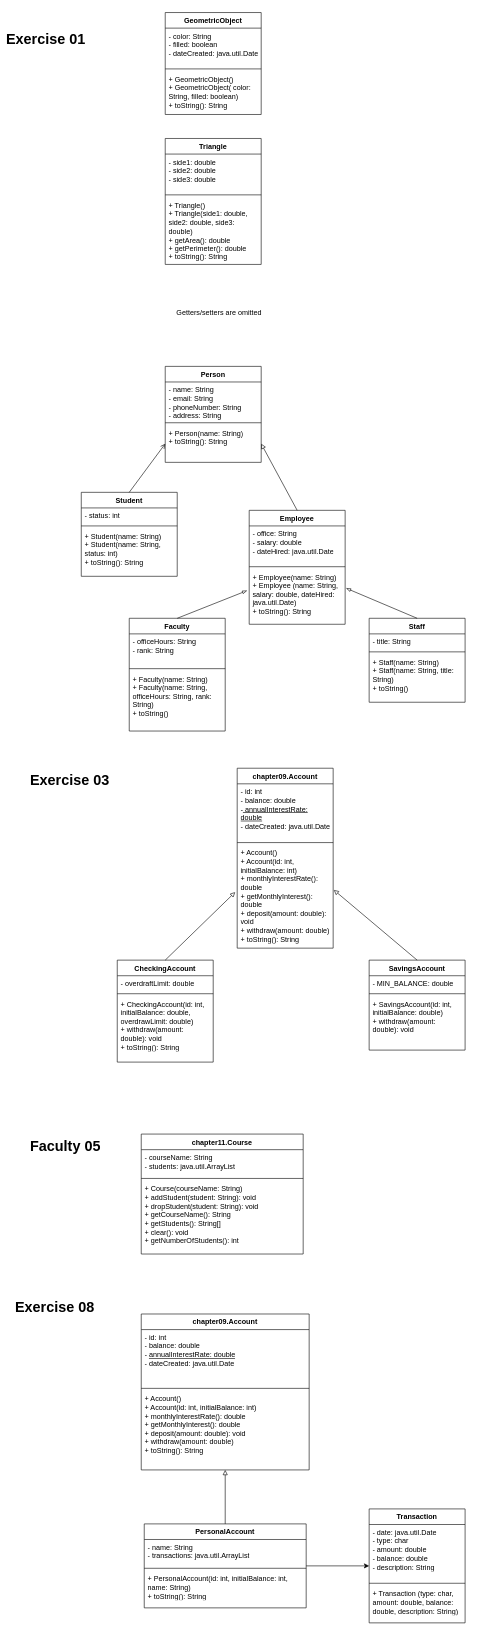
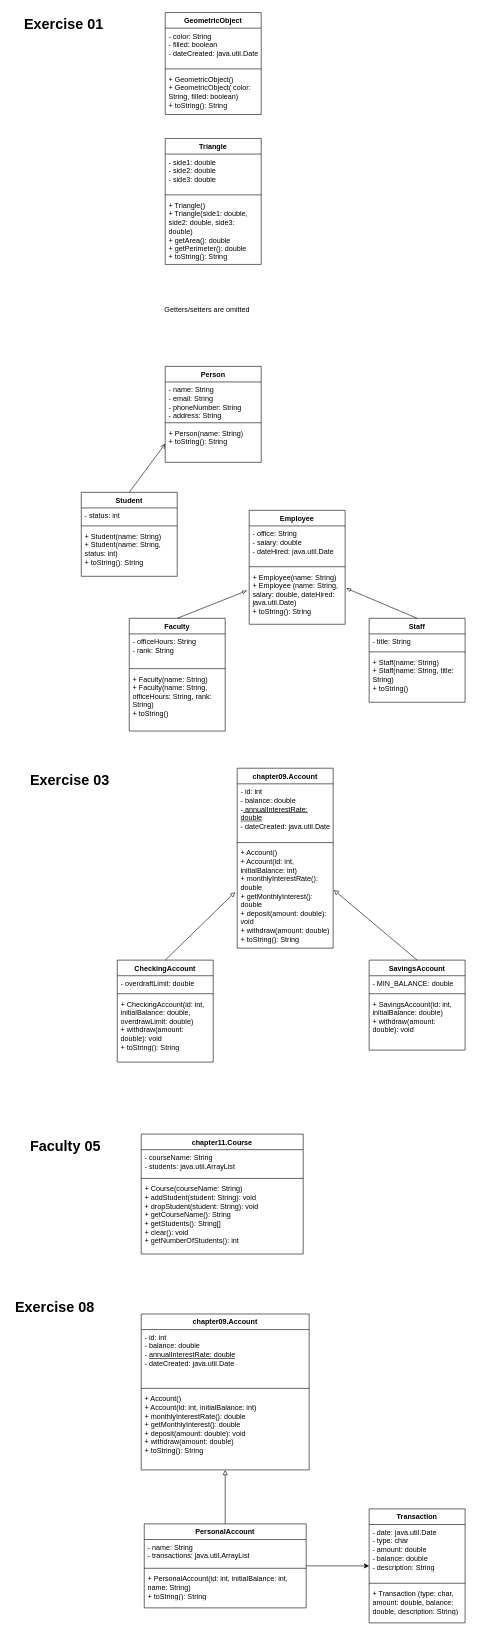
node "Exercise 01": moved (60, 44) -> (78, 29)
node "Getters/setters are omitted": moved (219, 312) -> (207, 309)
edge "Employee" -> "+ Person(name: String) + toString(): String": removed
